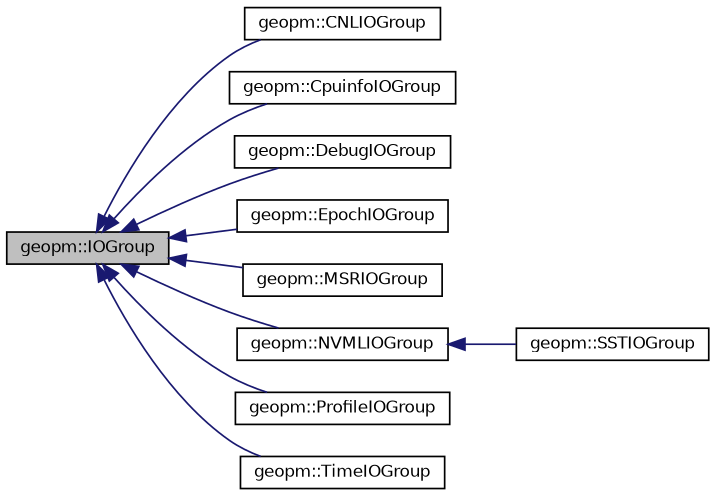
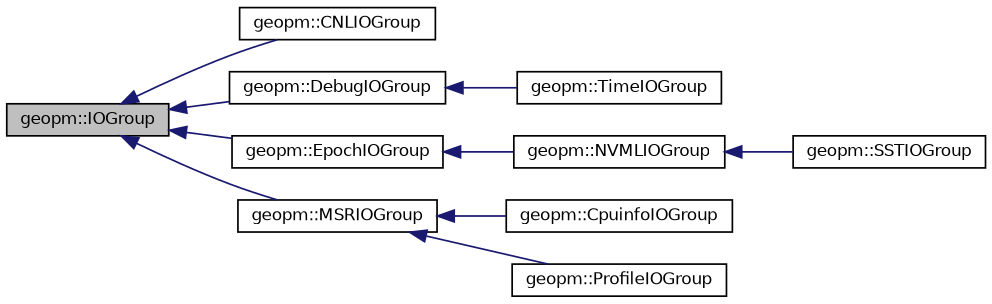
edge "geopm::CpuinfoIOGroup" -> "geopm::IOGroup": now "geopm::CpuinfoIOGroup" -> "geopm::MSRIOGroup"
edge "geopm::NVMLIOGroup" -> "geopm::IOGroup": now "geopm::NVMLIOGroup" -> "geopm::EpochIOGroup"
edge "geopm::ProfileIOGroup" -> "geopm::IOGroup": now "geopm::ProfileIOGroup" -> "geopm::MSRIOGroup"
edge "geopm::TimeIOGroup" -> "geopm::IOGroup": now "geopm::TimeIOGroup" -> "geopm::DebugIOGroup"
